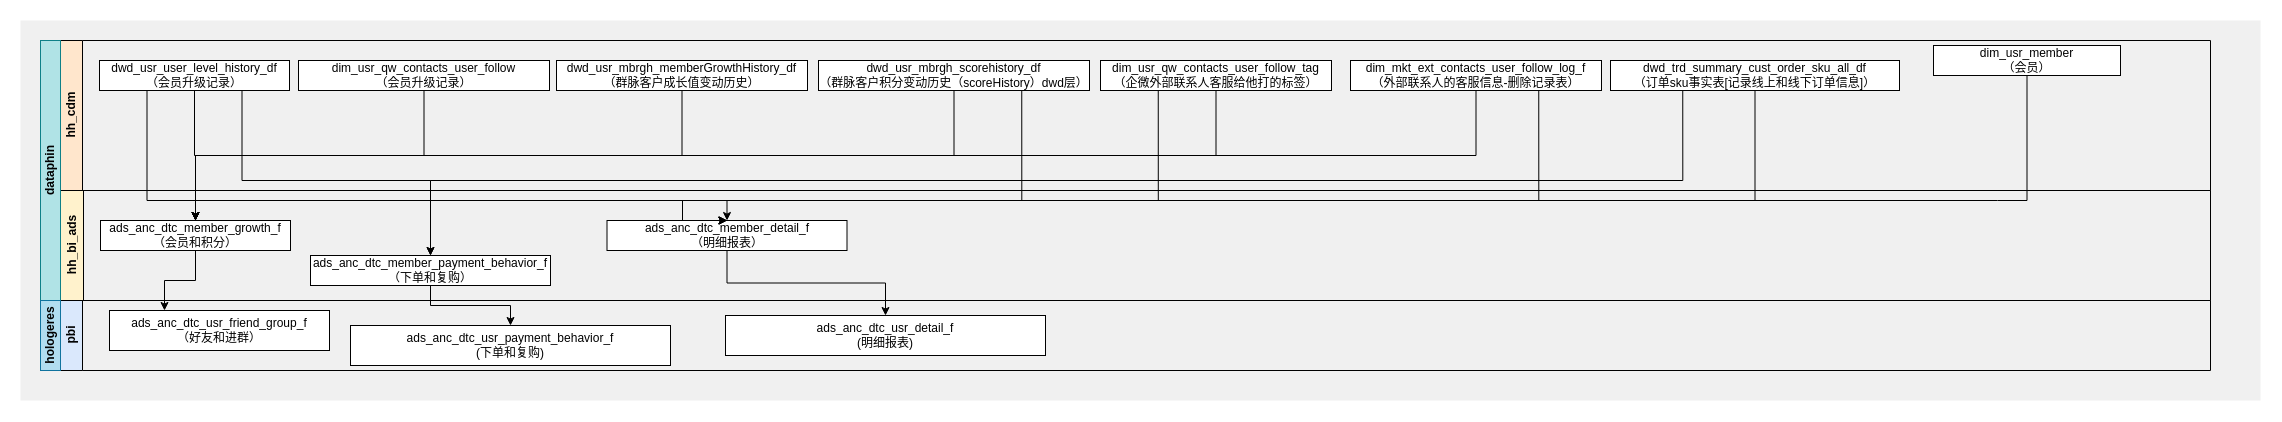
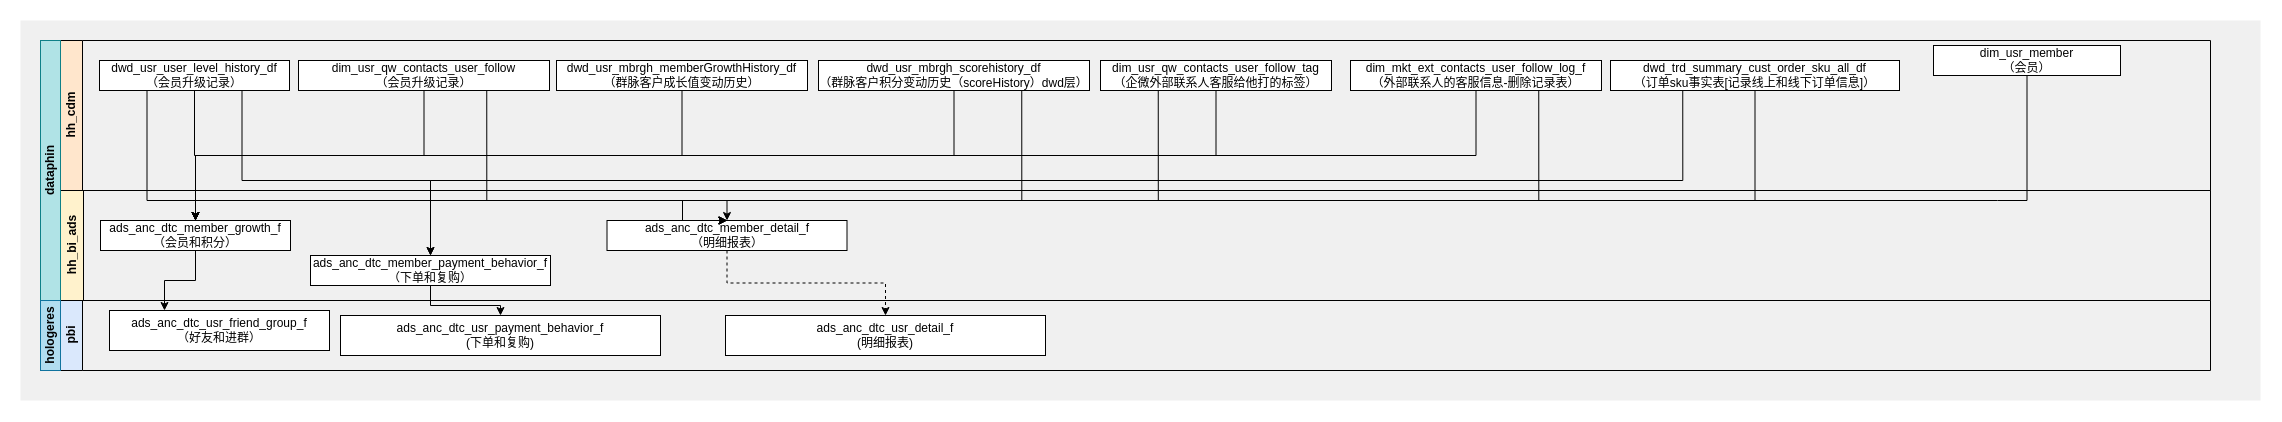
edge "dim_usr_qw_contacts_user_follow （会员升级记录）" -> "ads_anc_dtc_member_detail_f （明细报表）": added
edge "ads_anc_dtc_member_detail_f （明细报表）" -> "ads_anc_dtc_usr_detail_f (明细报表)": style solid -> dashed
node "ads_anc_dtc_usr_payment_behavior_f(下单和复购)": moved (511, 346) -> (501, 336)
